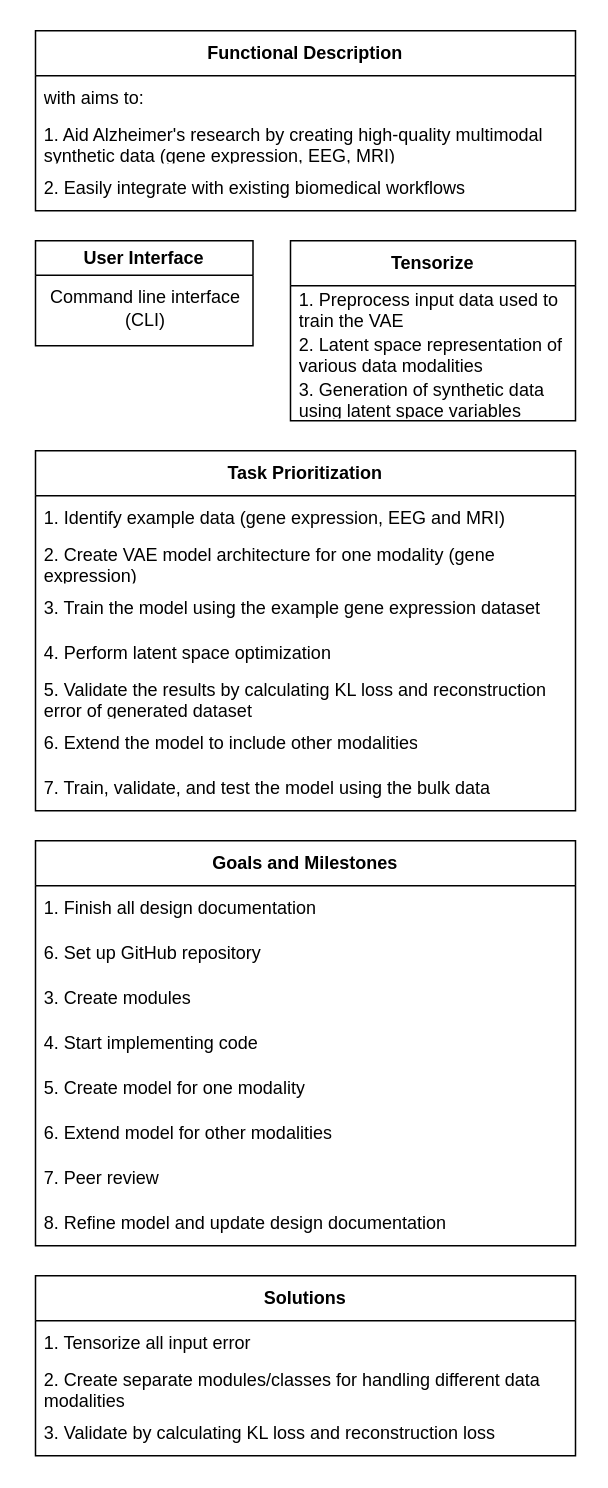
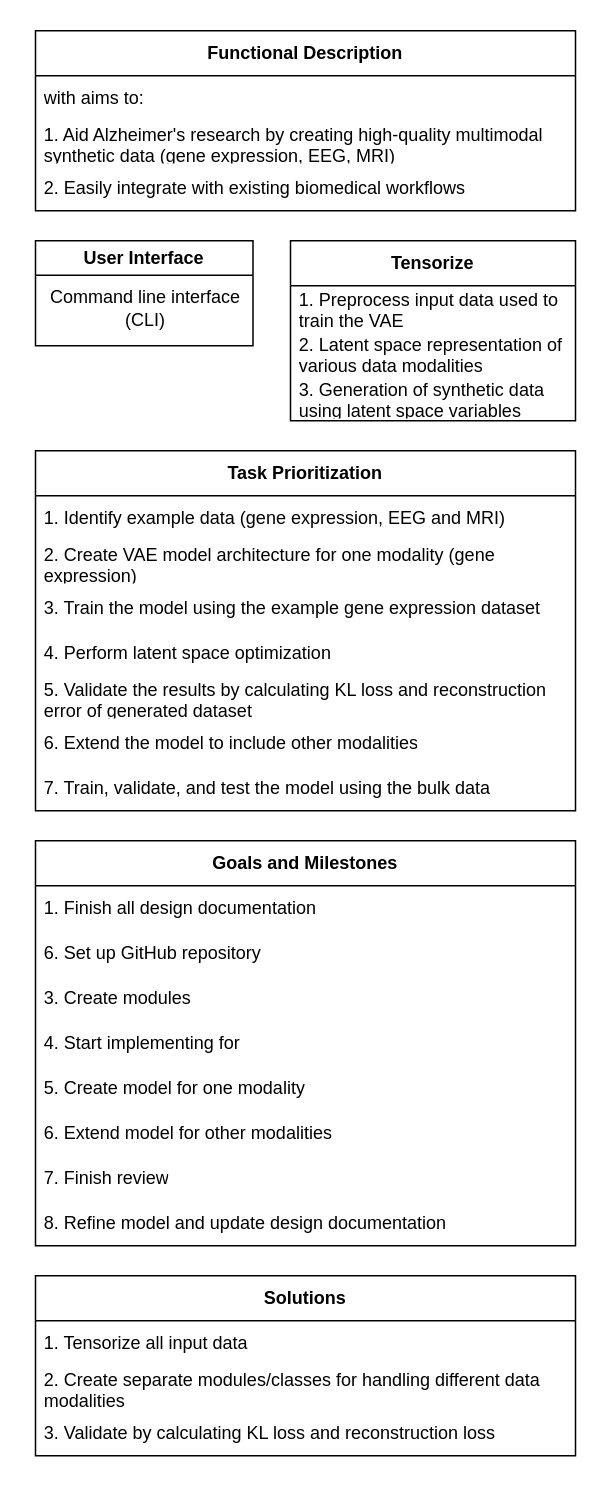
node "4. Start implementing code": label "4. Start implementing code" -> "4. Start implementing for"
node "7. Peer review": label "7. Peer review" -> "7. Finish review"
node "1. Tensorize all input error": label "1. Tensorize all input error" -> "1. Tensorize all input data"
